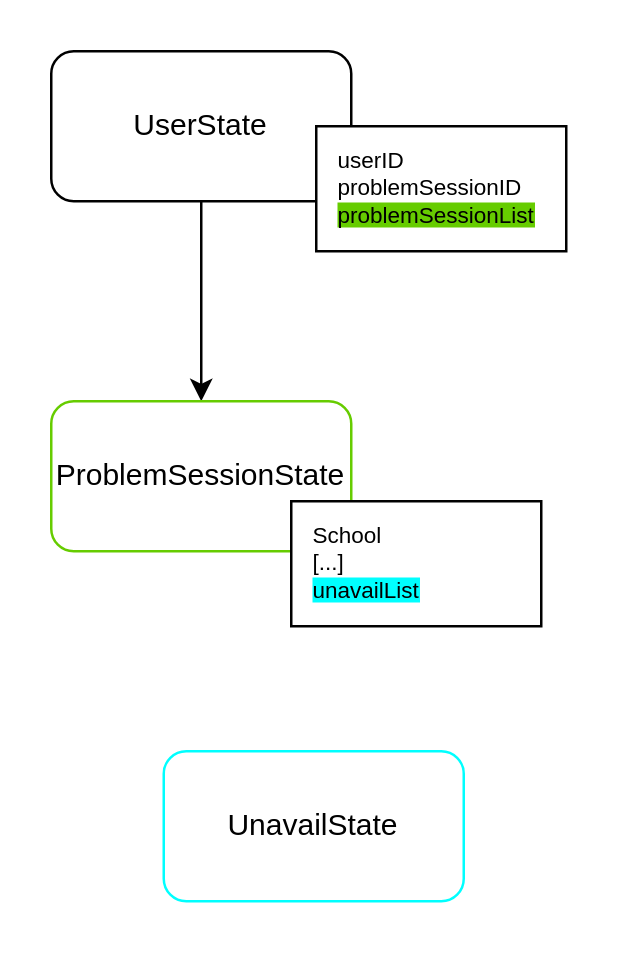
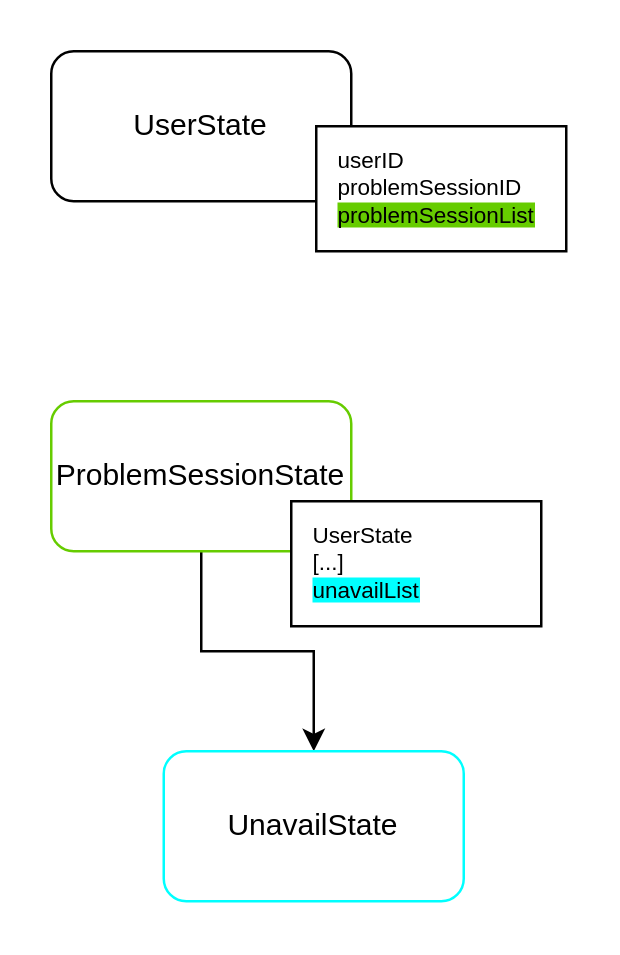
edge "UserState" -> "ProblemSessionState": removed
node "School [...] unavailList": label "School [...] unavailList" -> "UserState [...] unavailList"
edge "ProblemSessionState" -> "UnavailState": added
